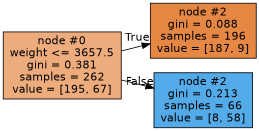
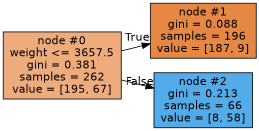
node "node #2 gini = 0.088 samples = 196 value = [187, 9]": label "node #2 gini = 0.088 samples = 196 value = [187, 9]" -> "node #1 gini = 0.088 samples = 196 value = [187, 9]"
